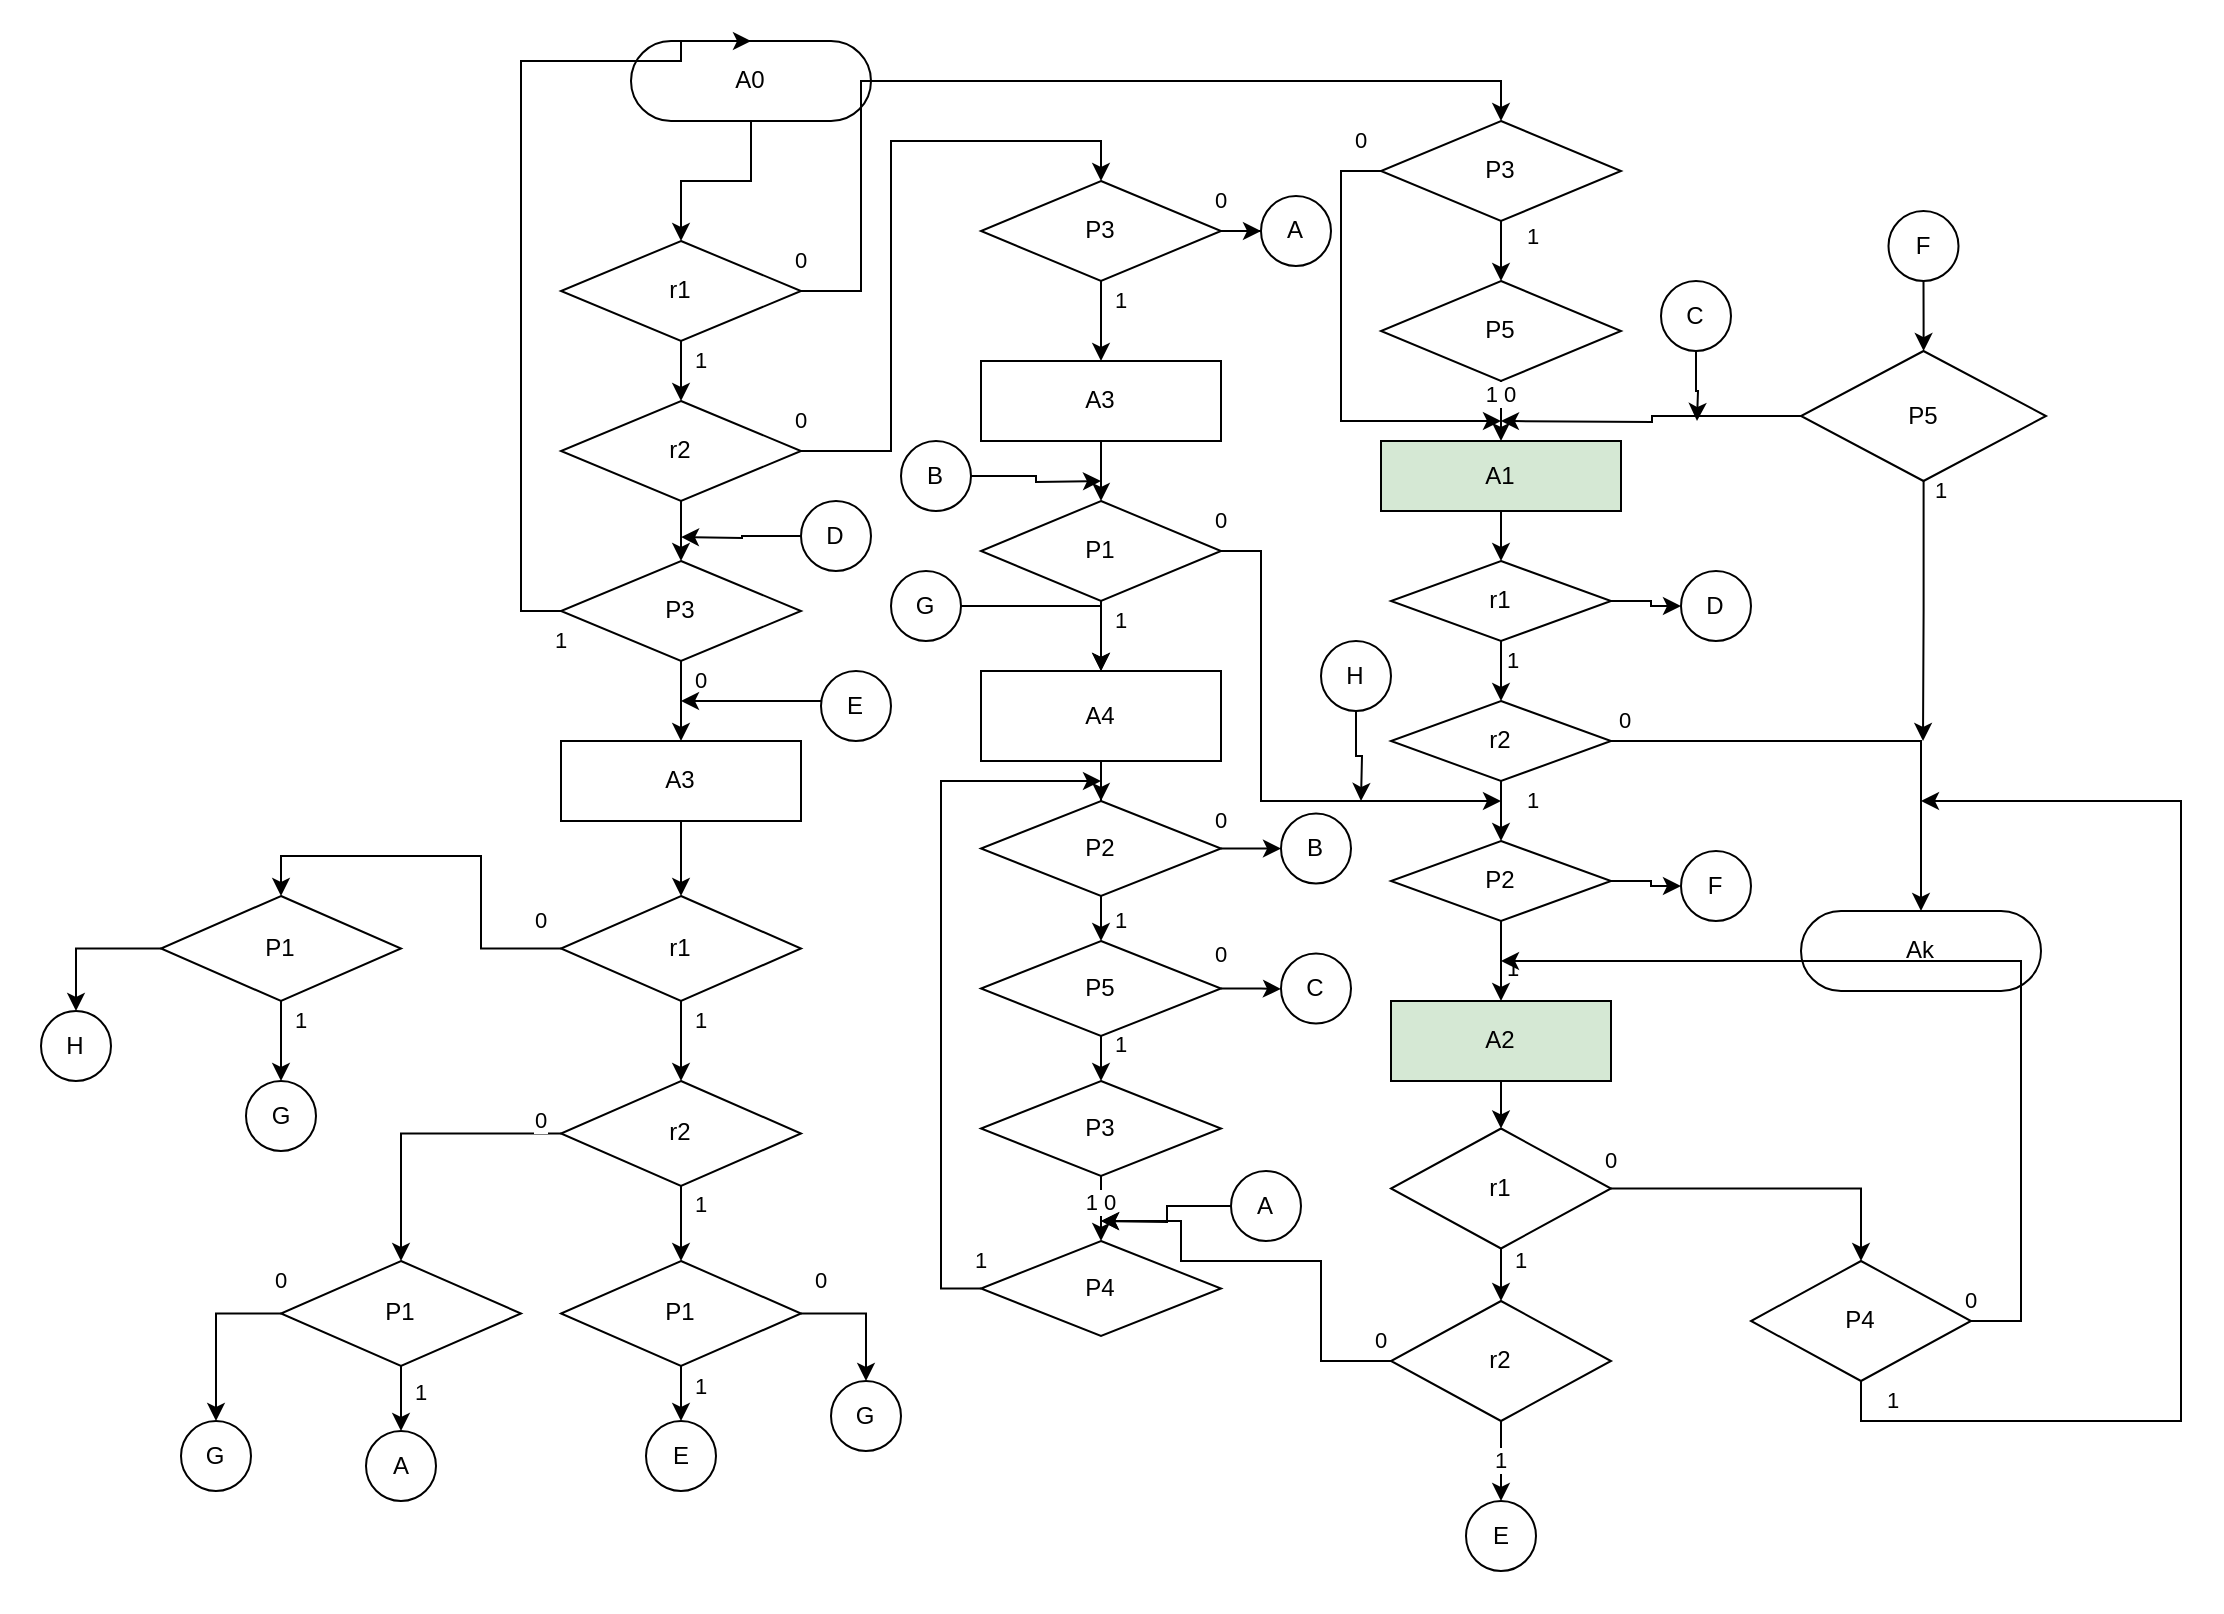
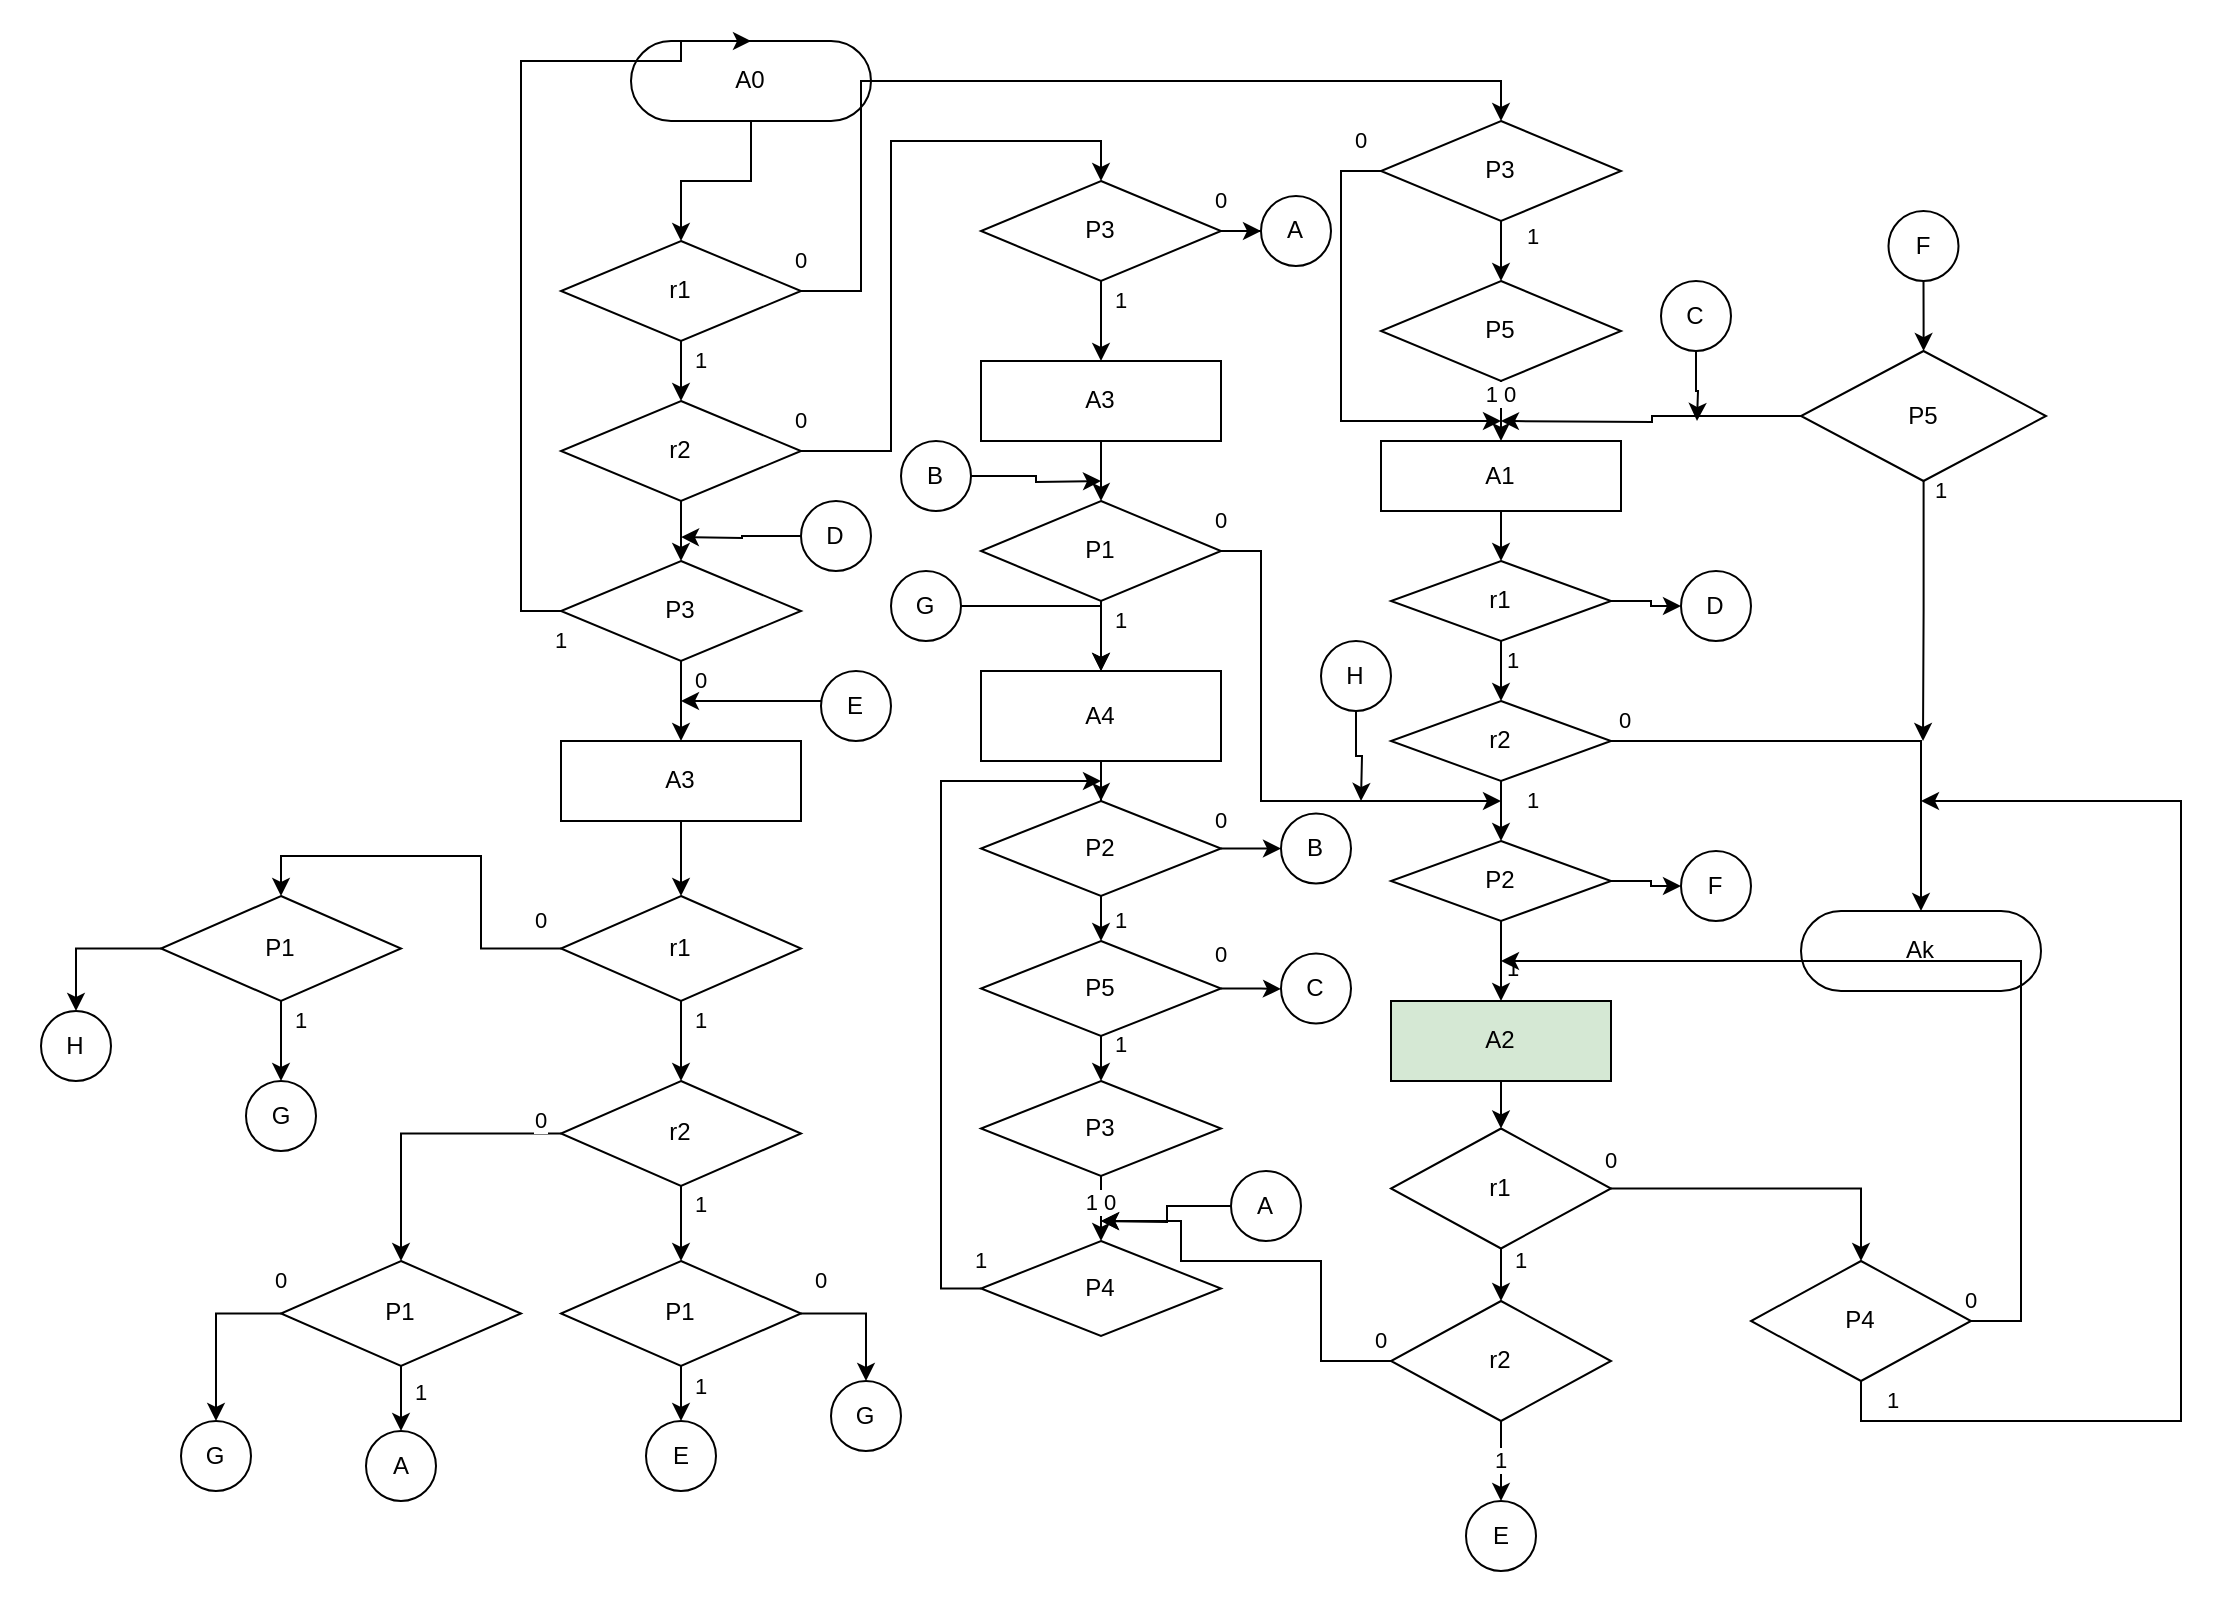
node "A1": fillcolor #d5e8d4 -> #ffffff
